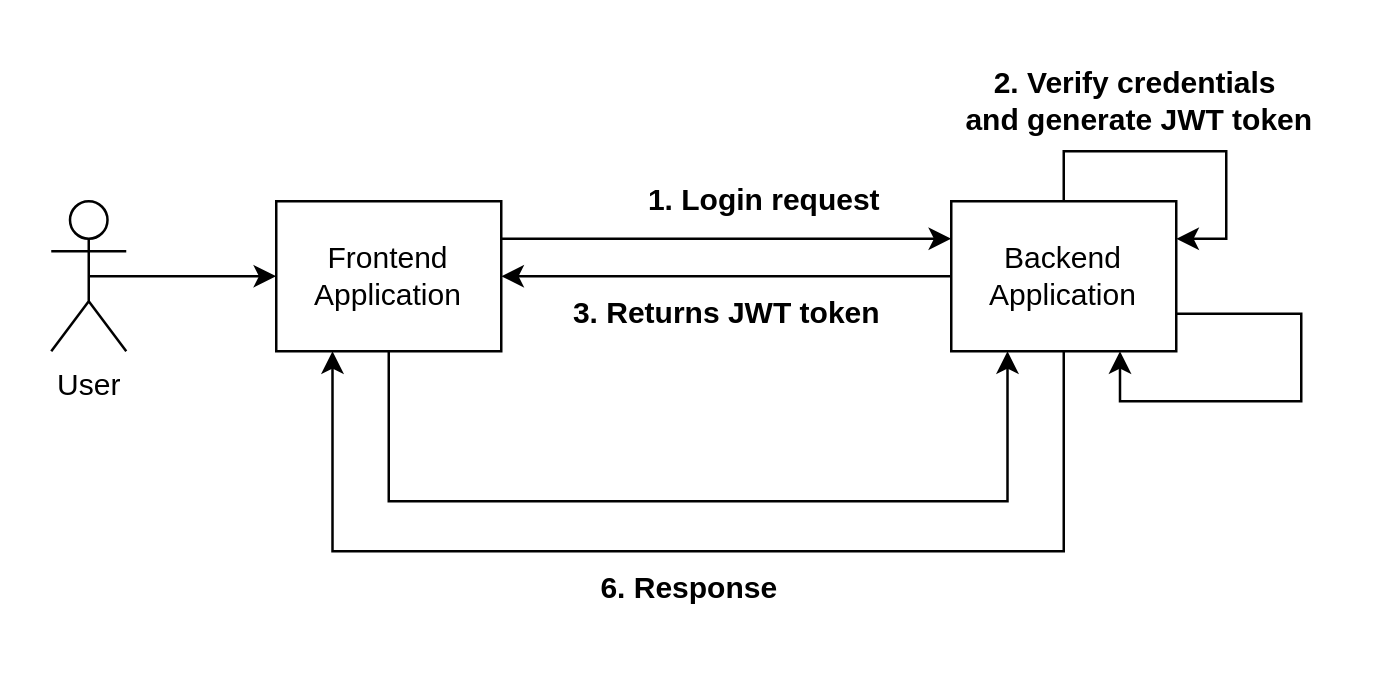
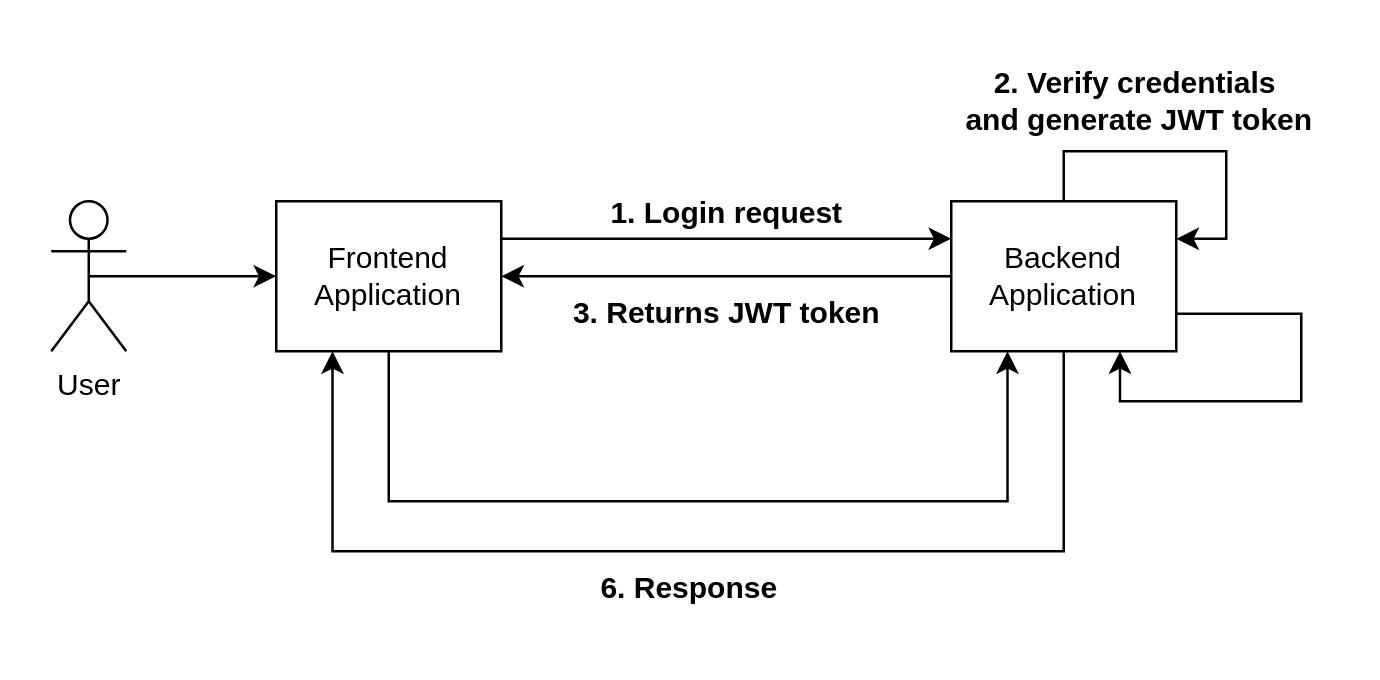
node "1. Login request": moved (764, 201) -> (726, 214)
